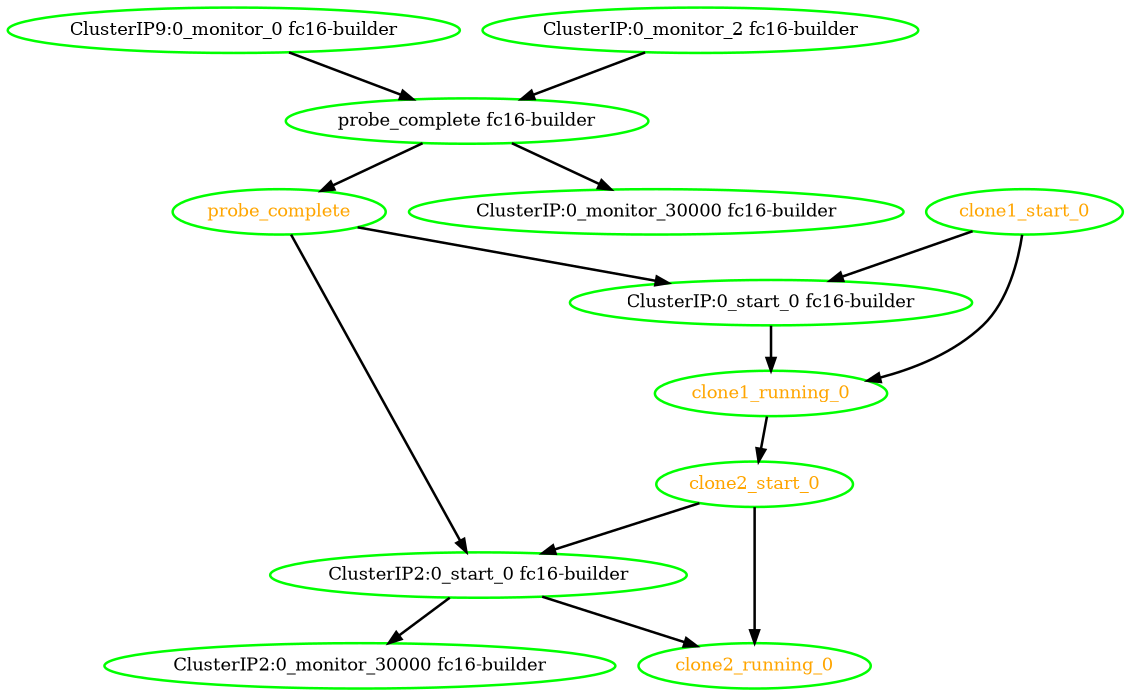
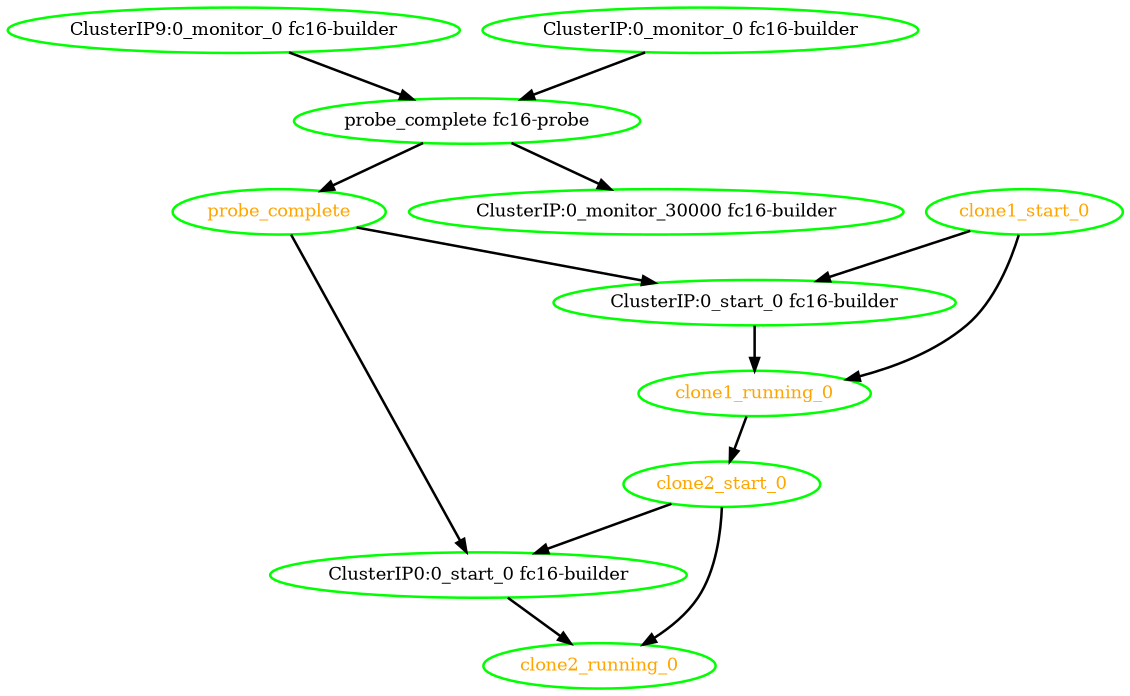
node "ClusterIP:0_monitor_2 fc16-builder": label "ClusterIP:0_monitor_2 fc16-builder" -> "ClusterIP:0_monitor_0 fc16-builder"
node "probe_complete fc16-builder": label "probe_complete fc16-builder" -> "probe_complete fc16-probe"
node "ClusterIP2:0_start_0 fc16-builder": label "ClusterIP2:0_start_0 fc16-builder" -> "ClusterIP0:0_start_0 fc16-builder"
node "ClusterIP2:0_monitor_30000 fc16-builder": removed
